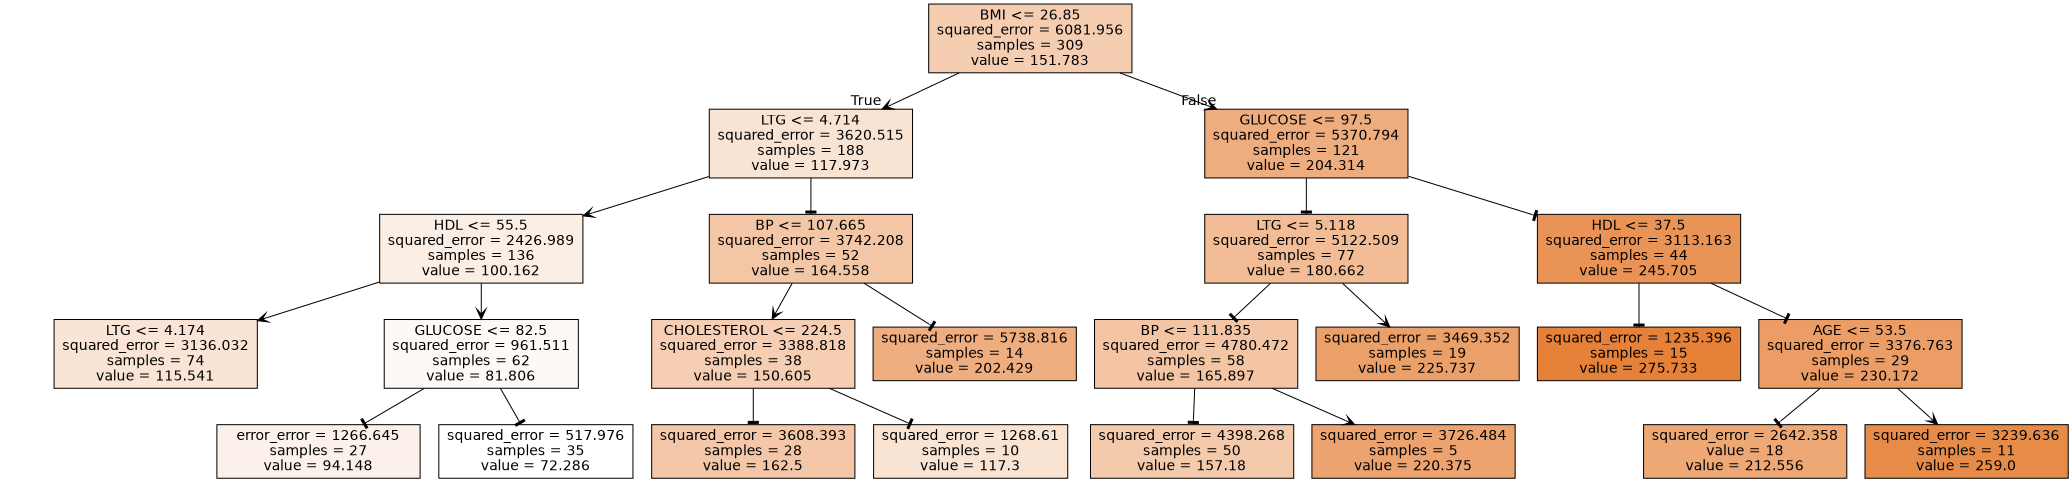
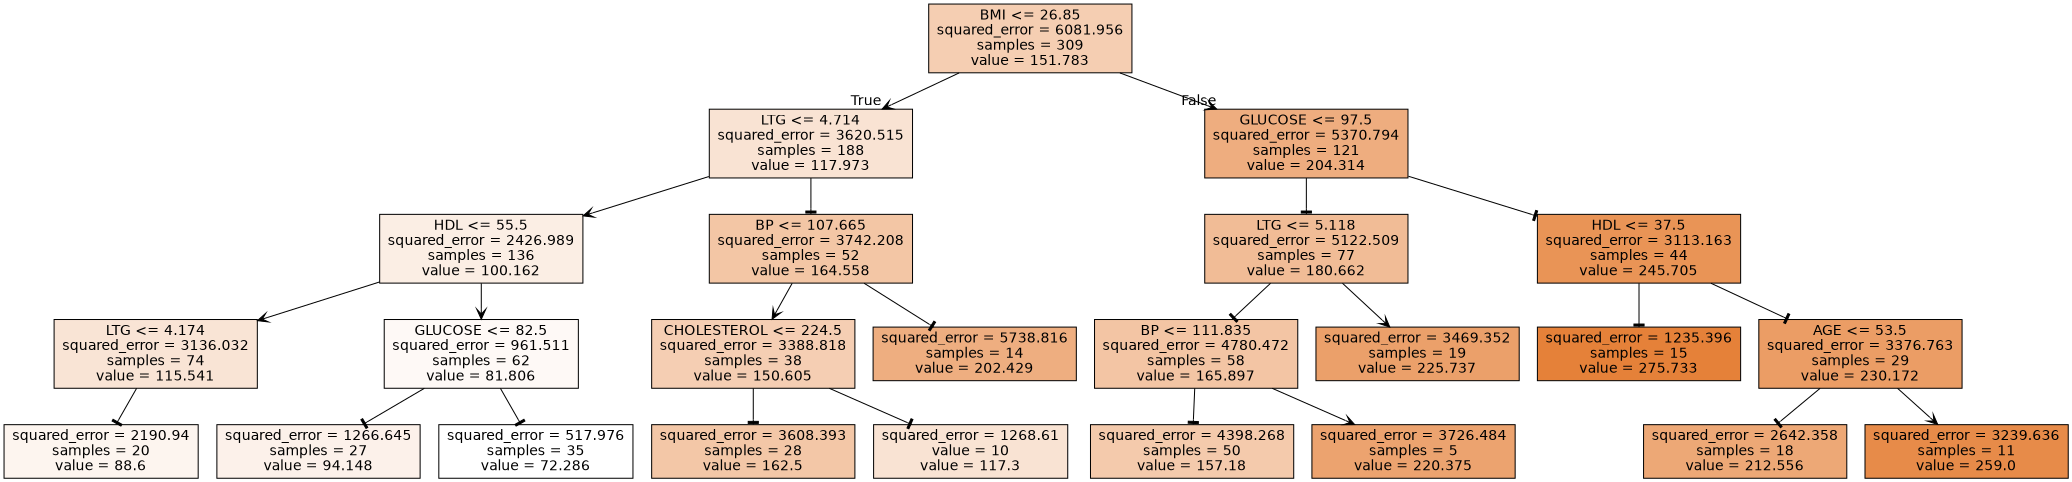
node "squared_error = 2190.94 samples = 20 value = 88.6": added
node "error_error = 1266.645 samples = 27 value = 94.148": label "error_error = 1266.645 samples = 27 value = 94.148" -> "squared_error = 1266.645 samples = 27 value = 94.148"
node "squared_error = 1268.61 samples = 10 value = 117.3": label "squared_error = 1268.61 samples = 10 value = 117.3" -> "squared_error = 1268.61 value = 10 value = 117.3"
node "squared_error = 2642.358 value = 18 value = 212.556": label "squared_error = 2642.358 value = 18 value = 212.556" -> "squared_error = 2642.358 samples = 18 value = 212.556"
